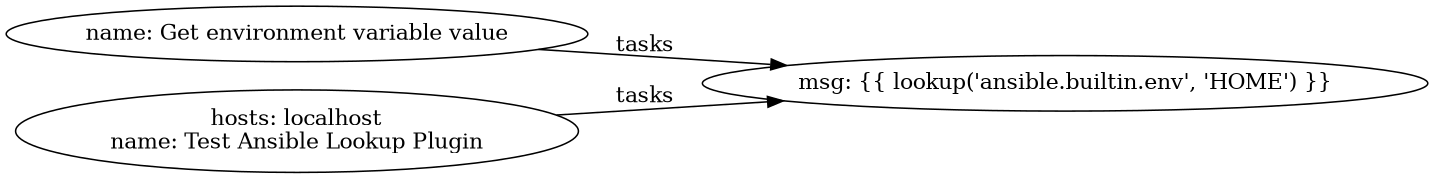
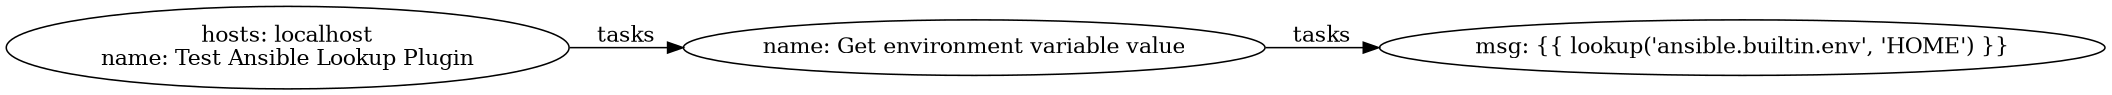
edge "hosts: localhost name: Test Ansible Lookup Plugin" -> "msg: {{ lookup('ansible.builtin.env', 'HOME') }}": now "hosts: localhost name: Test Ansible Lookup Plugin" -> "name: Get environment variable value"
